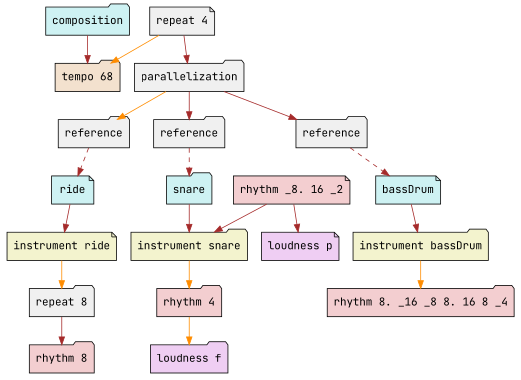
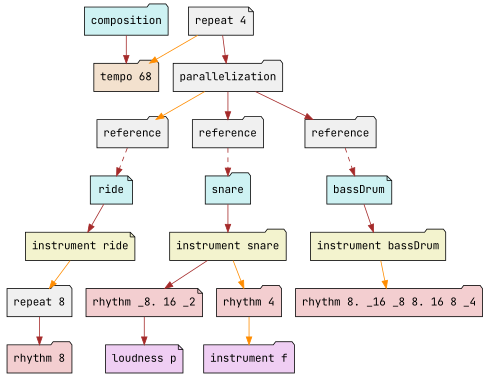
edge "rhythm _8. 16 _2" -> "instrument snare": reversed
node "loudness f": label "loudness f" -> "instrument f"
